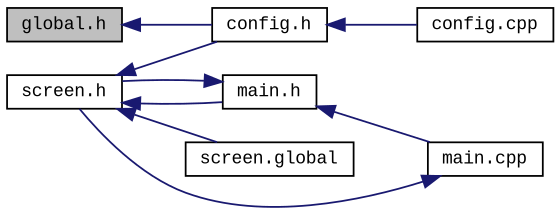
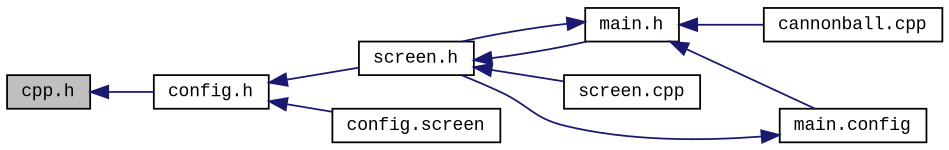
node "global.h": label "global.h" -> "cpp.h"
node "config.cpp": label "config.cpp" -> "config.screen"
node "cannonball.cpp": added
edge "config.h" -> "screen.h": reversed
node "screen.global": label "screen.global" -> "screen.cpp"
node "main.cpp": label "main.cpp" -> "main.config"
